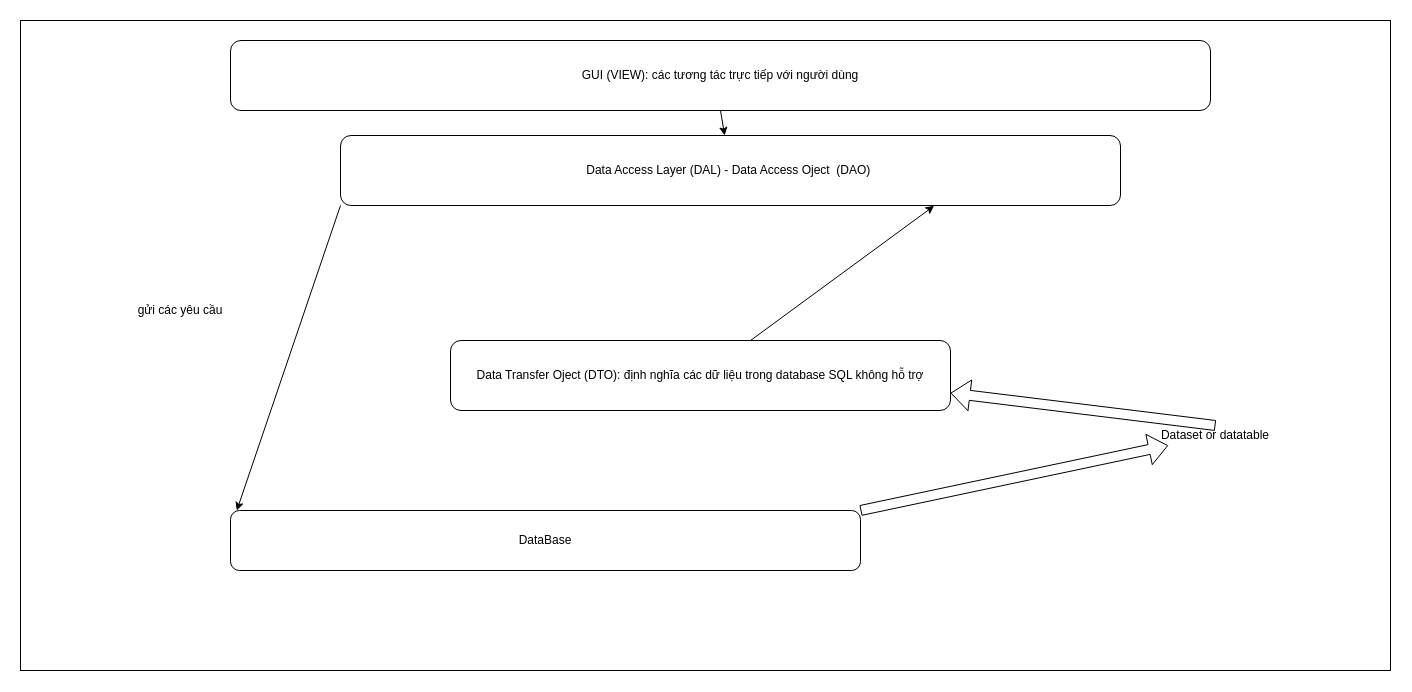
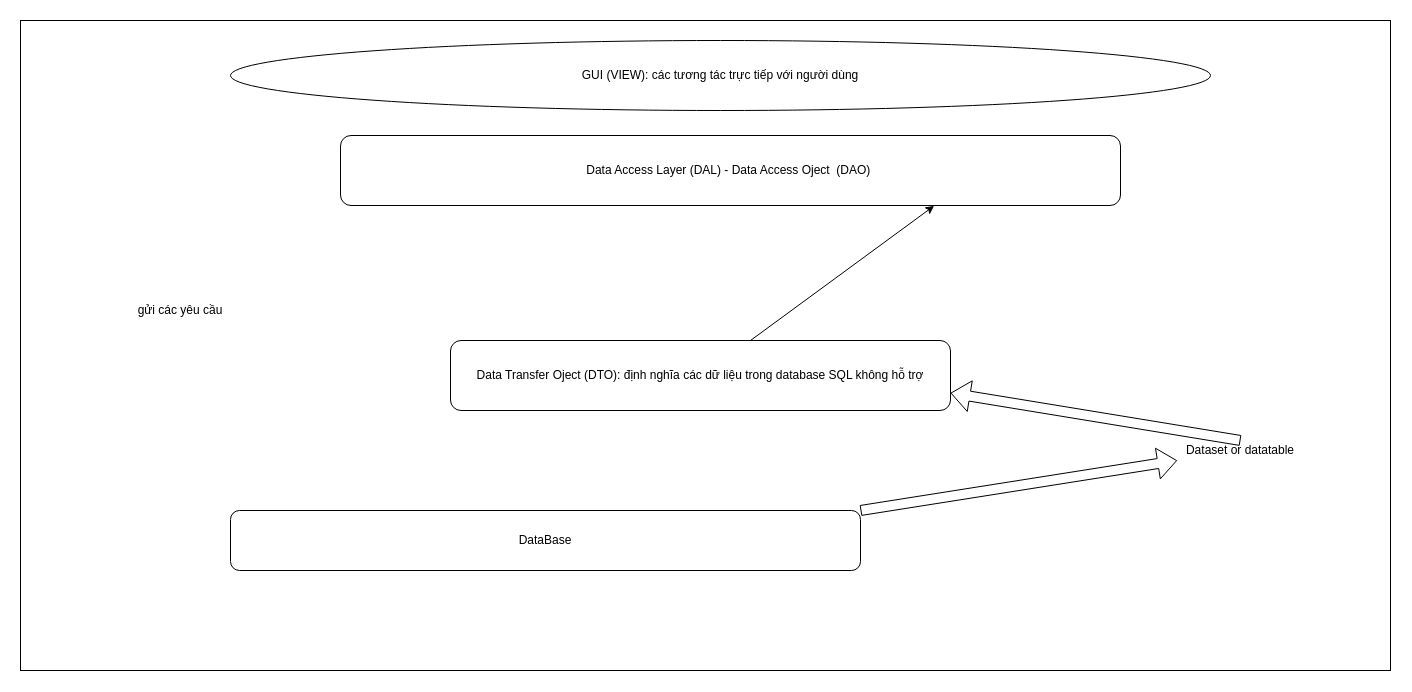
node "GUI (VIEW): các tương tác trực tiếp với người dùng": shape rounded rectangle -> ellipse
edge "GUI (VIEW): các tương tác trực tiếp với người dùng" -> "Data Access Layer (DAL) - Data Access Oject (DAO)": removed
edge "Data Access Layer (DAL) - Data Access Oject (DAO)" -> "DataBase": removed
node "Dataset or datatable": moved (1216, 436) -> (1241, 451)
